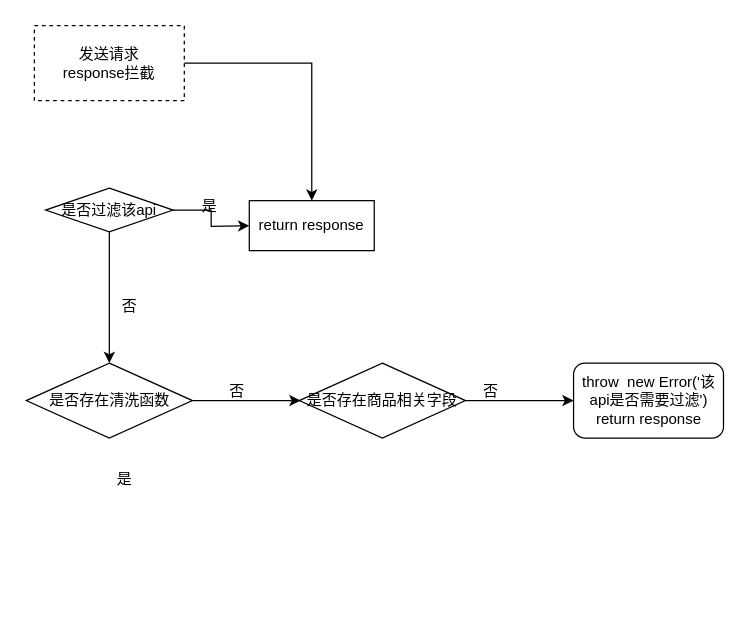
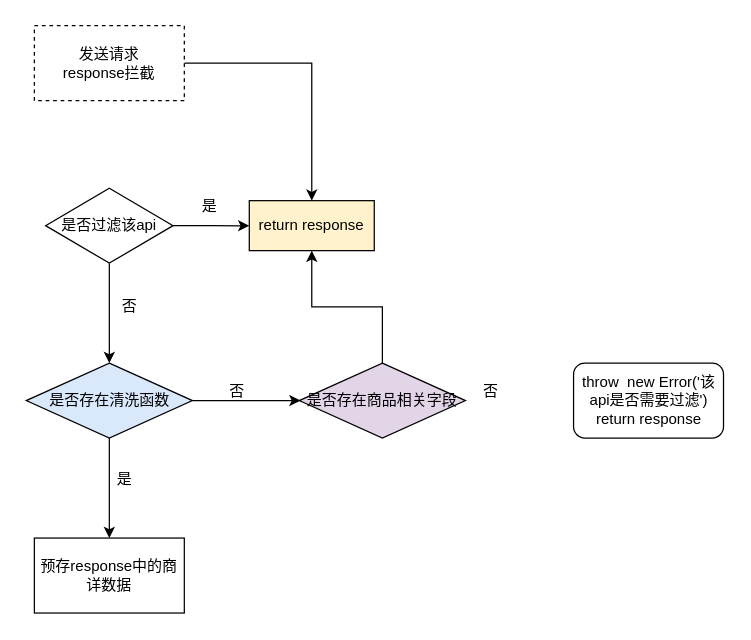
node "是否过滤该api": size 128x44 -> 128x75
node "return response": fillcolor #ffffff -> #fff2cc
node "是否存在清洗函数": fillcolor #ffffff -> #dae8fc
node "是否存在商品相关字段": fillcolor #ffffff -> #e1d5e7
edge "是否存在商品相关字段" -> "throw new Error('该api是否需要过滤') return response": now "是否存在商品相关字段" -> "return response"
edge "是否存在清洗函数" -> "预存response中的商详数据": added
node "预存response中的商详数据": added
